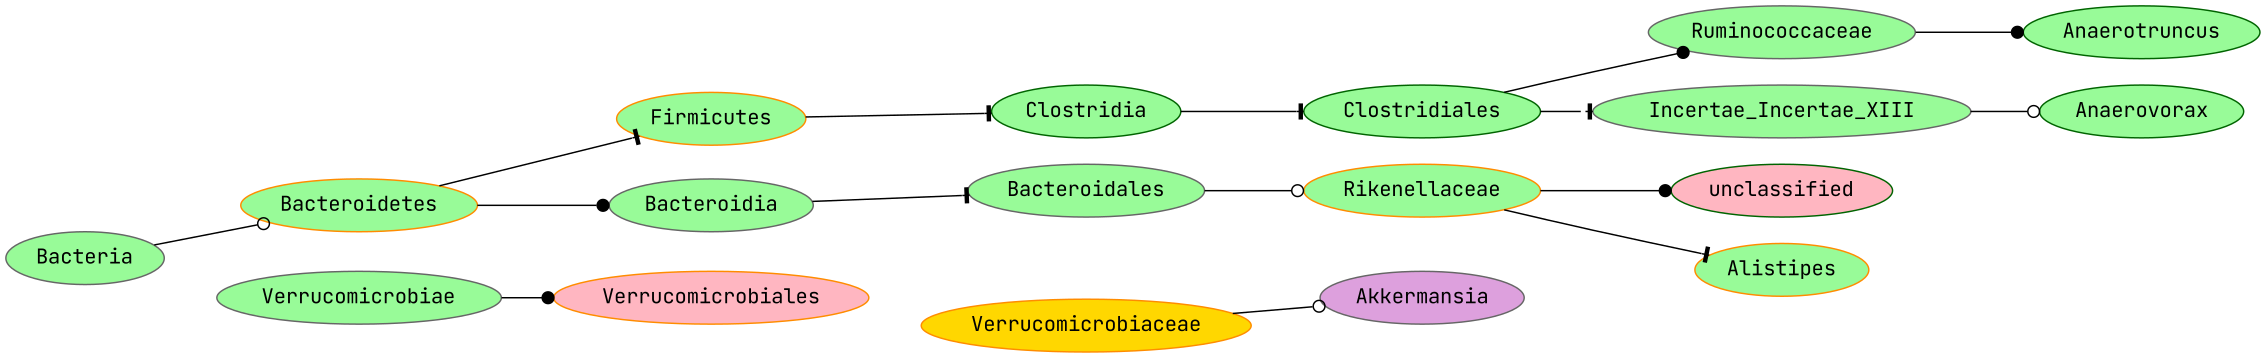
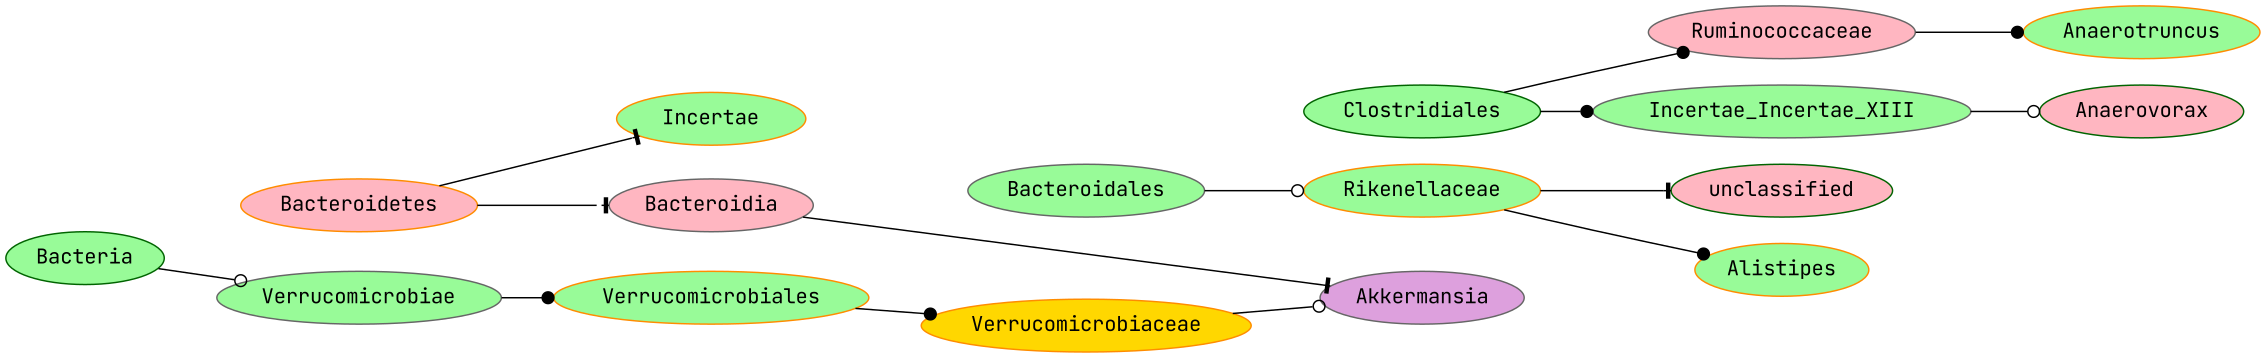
node "Ruminococcaceae": fillcolor palegreen -> lightpink
node "Anaerotruncus": color darkgreen -> darkorange
node "Clostridia": removed
edge "Clostridiales" -> "Incertae_Incertae_XIII": arrowhead tee -> dot
node "Anaerovorax": fillcolor palegreen -> lightpink
node "Firmicutes": label "Firmicutes" -> "Incertae"
edge "Rikenellaceae" -> "unclassified": arrowhead dot -> tee
edge "Bacteroidia" -> "Bacteroidales": now "Bacteroidia" -> "Akkermansia"
node "Bacteroidetes": fillcolor palegreen -> lightpink
edge "Bacteroidetes" -> "Bacteroidia": arrowhead dot -> tee
node "Bacteroidia": fillcolor palegreen -> lightpink
edge "Rikenellaceae" -> "Alistipes": arrowhead tee -> dot
edge "Bacteria" -> "Bacteroidetes": now "Bacteria" -> "Verrucomicrobiae"
node "Bacteria": color gray40 -> darkgreen
node "Verrucomicrobiales": fillcolor lightpink -> palegreen
edge "Verrucomicrobiales" -> "Verrucomicrobiaceae": added
